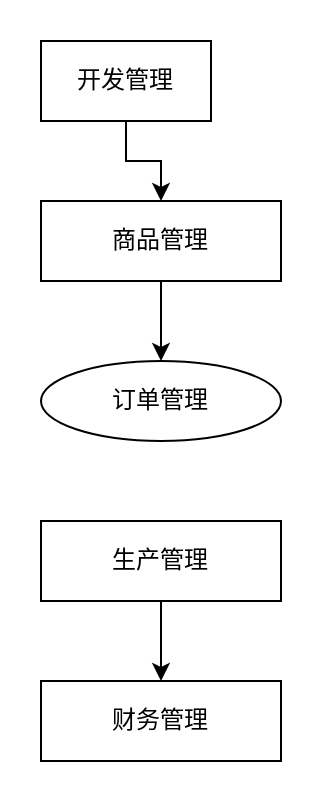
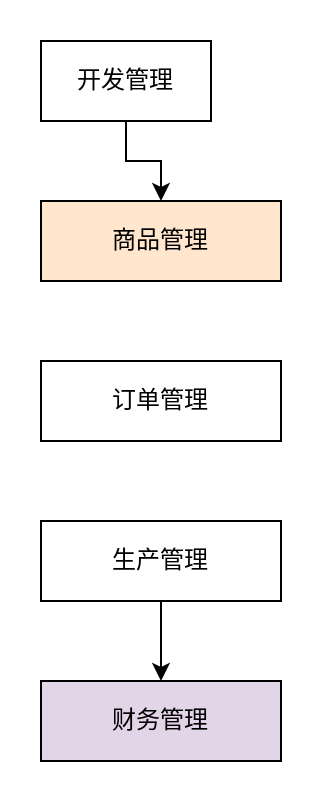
node "商品管理": fillcolor #ffffff -> #ffe6cc
edge "商品管理" -> "订单管理": removed
node "订单管理": shape ellipse -> rectangle
node "财务管理": fillcolor #ffffff -> #e1d5e7
